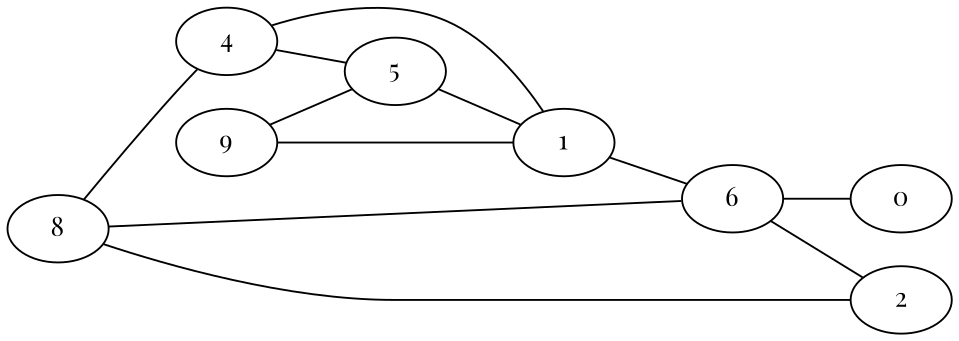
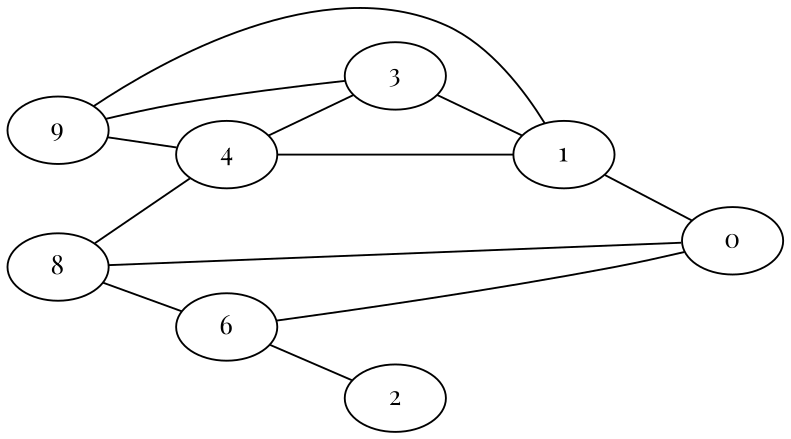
node "5": label "5" -> "3"
edge "9" -- "4": added
edge "1" -- "6": now "1" -- "0"
edge "8" -- "2": now "8" -- "0"
